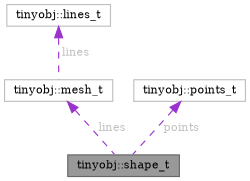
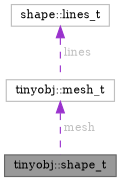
node "tinyobj::lines_t": label "tinyobj::lines_t" -> "shape::lines_t"
node "tinyobj::points_t": removed
edge "tinyobj::shape_t" -> "tinyobj::mesh_t": label " lines" -> " mesh"
